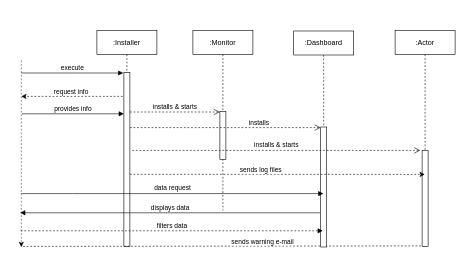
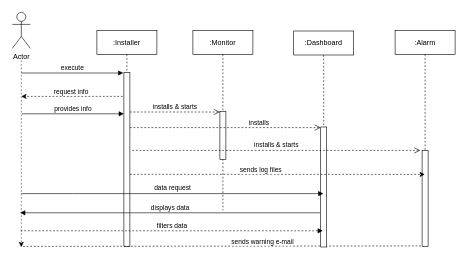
node "Actor": added
node ":Actor": label ":Actor" -> ":Alarm"
